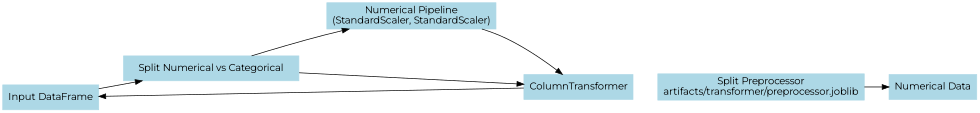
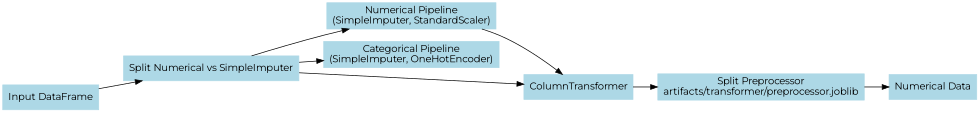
node "Numerical Pipeline (StandardScaler, StandardScaler)": label "Numerical Pipeline (StandardScaler, StandardScaler)" -> "Numerical Pipeline (SimpleImputer, StandardScaler)"
node "Categorical Pipeline (SimpleImputer, OneHotEncoder)": added
node "Split Numerical vs Categorical": label "Split Numerical vs Categorical" -> "Split Numerical vs SimpleImputer"
edge "ColumnTransformer" -> "Input DataFrame": now "ColumnTransformer" -> "Split Preprocessor artifacts/transformer/preprocessor.joblib"
